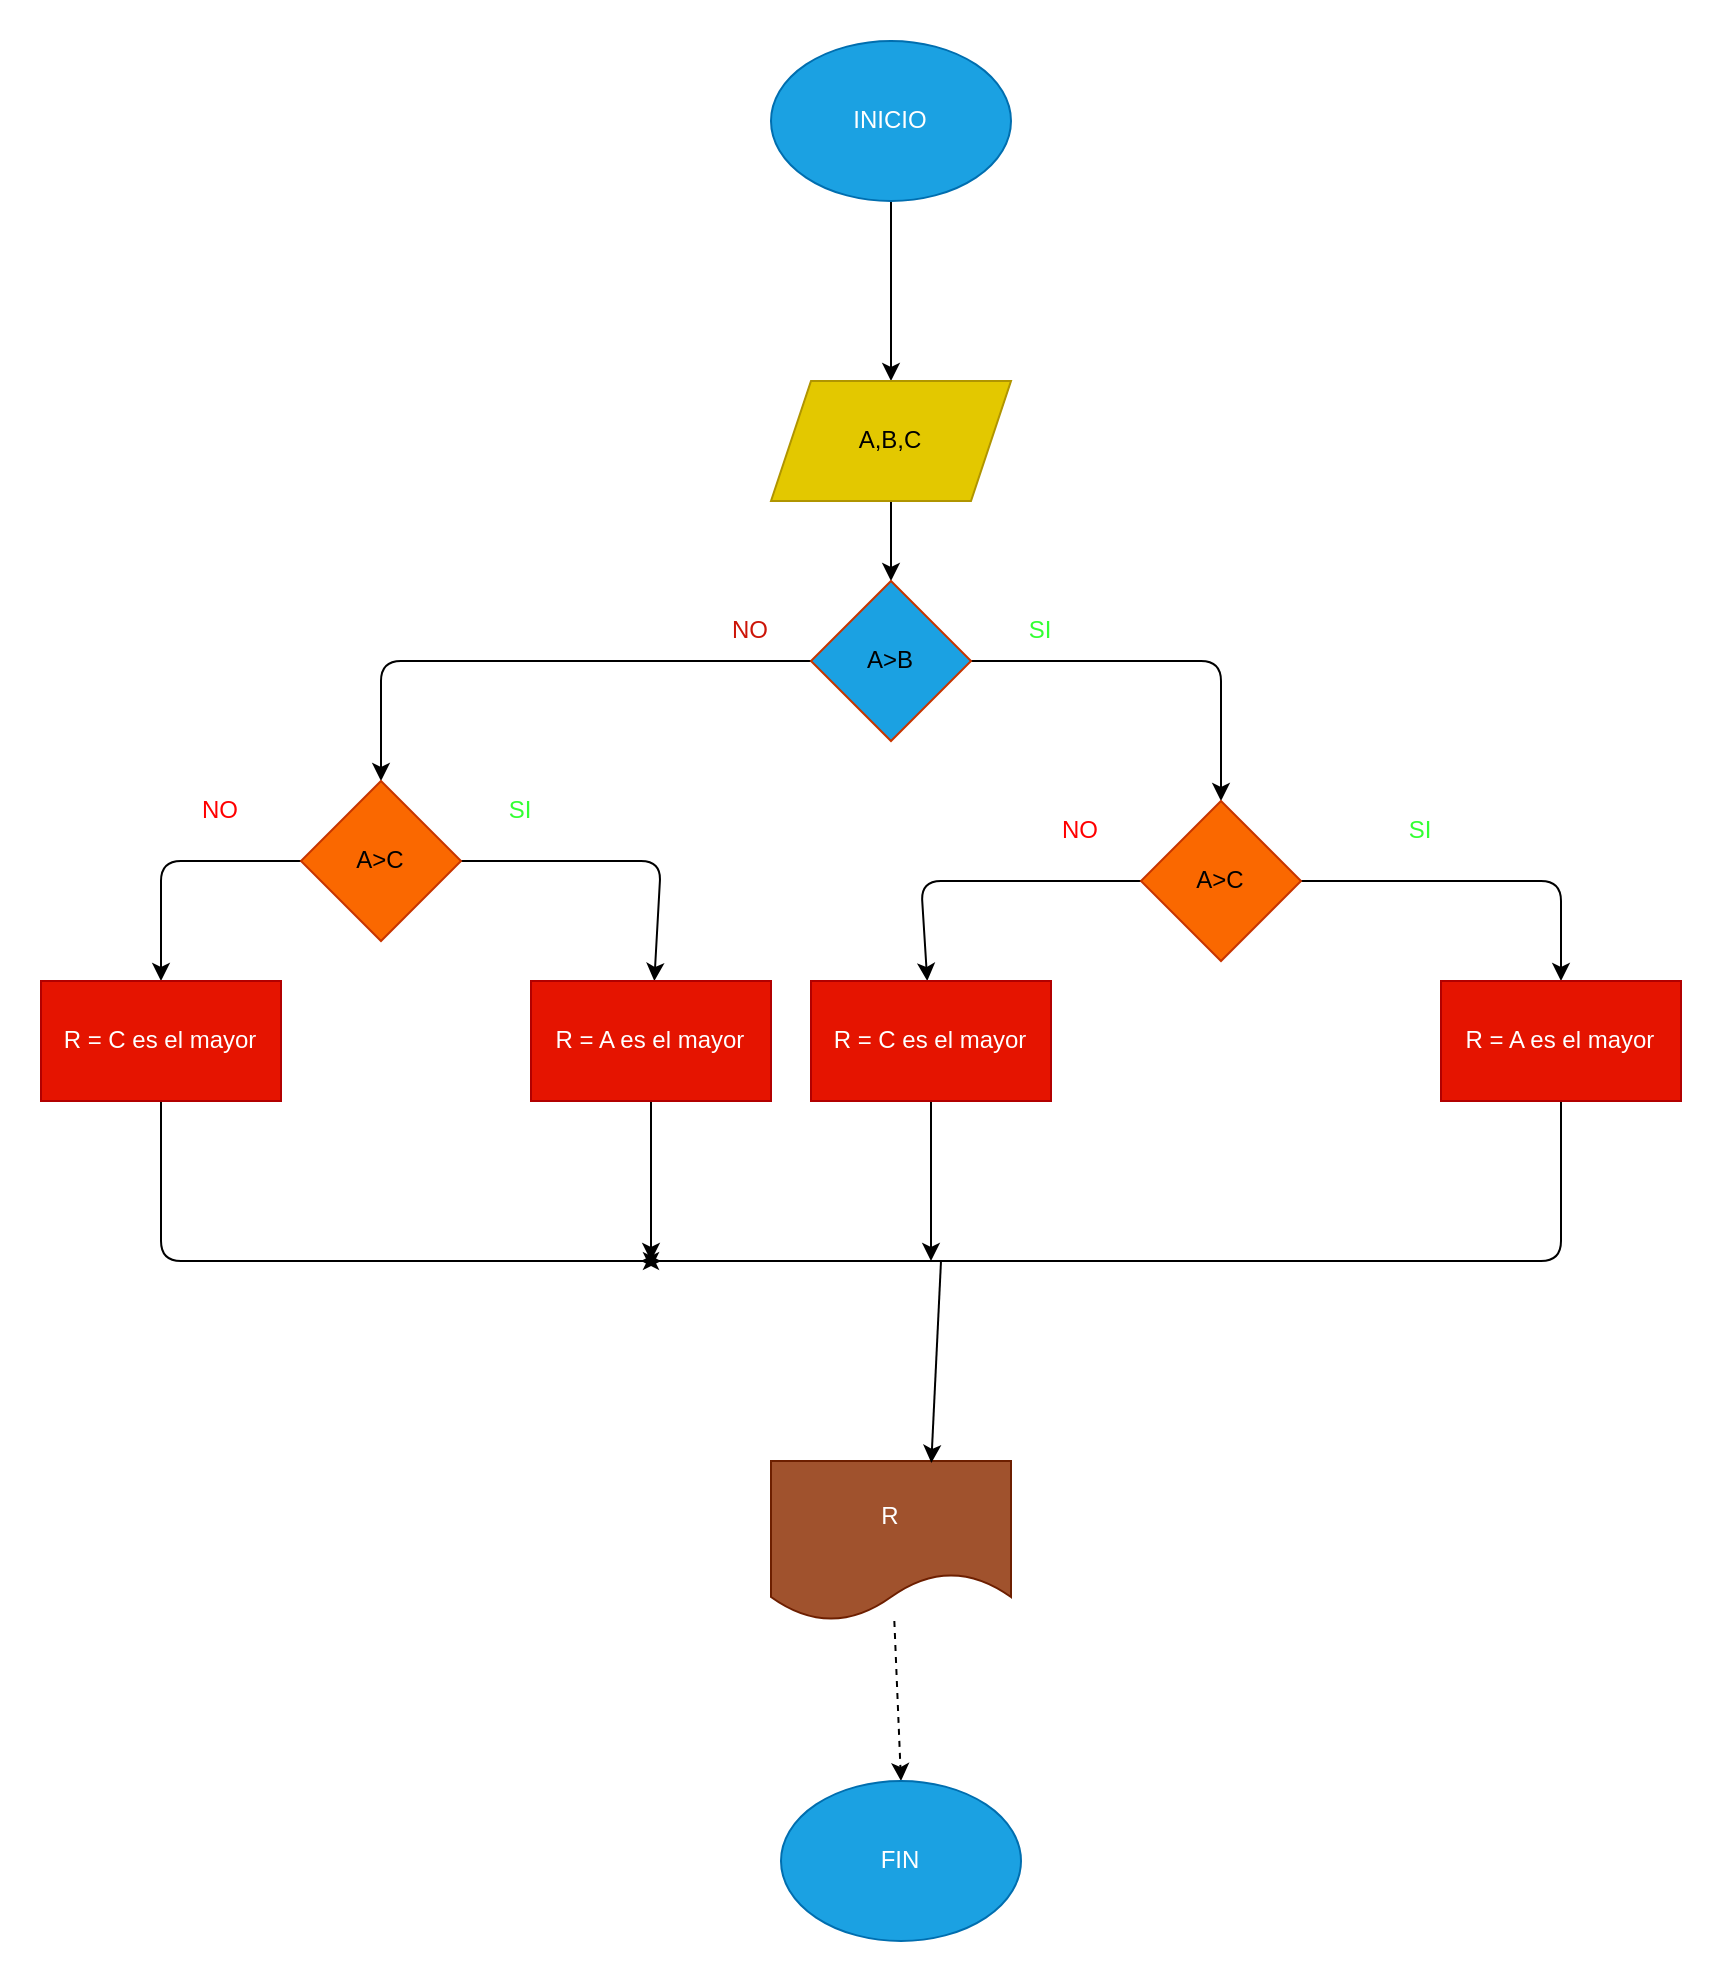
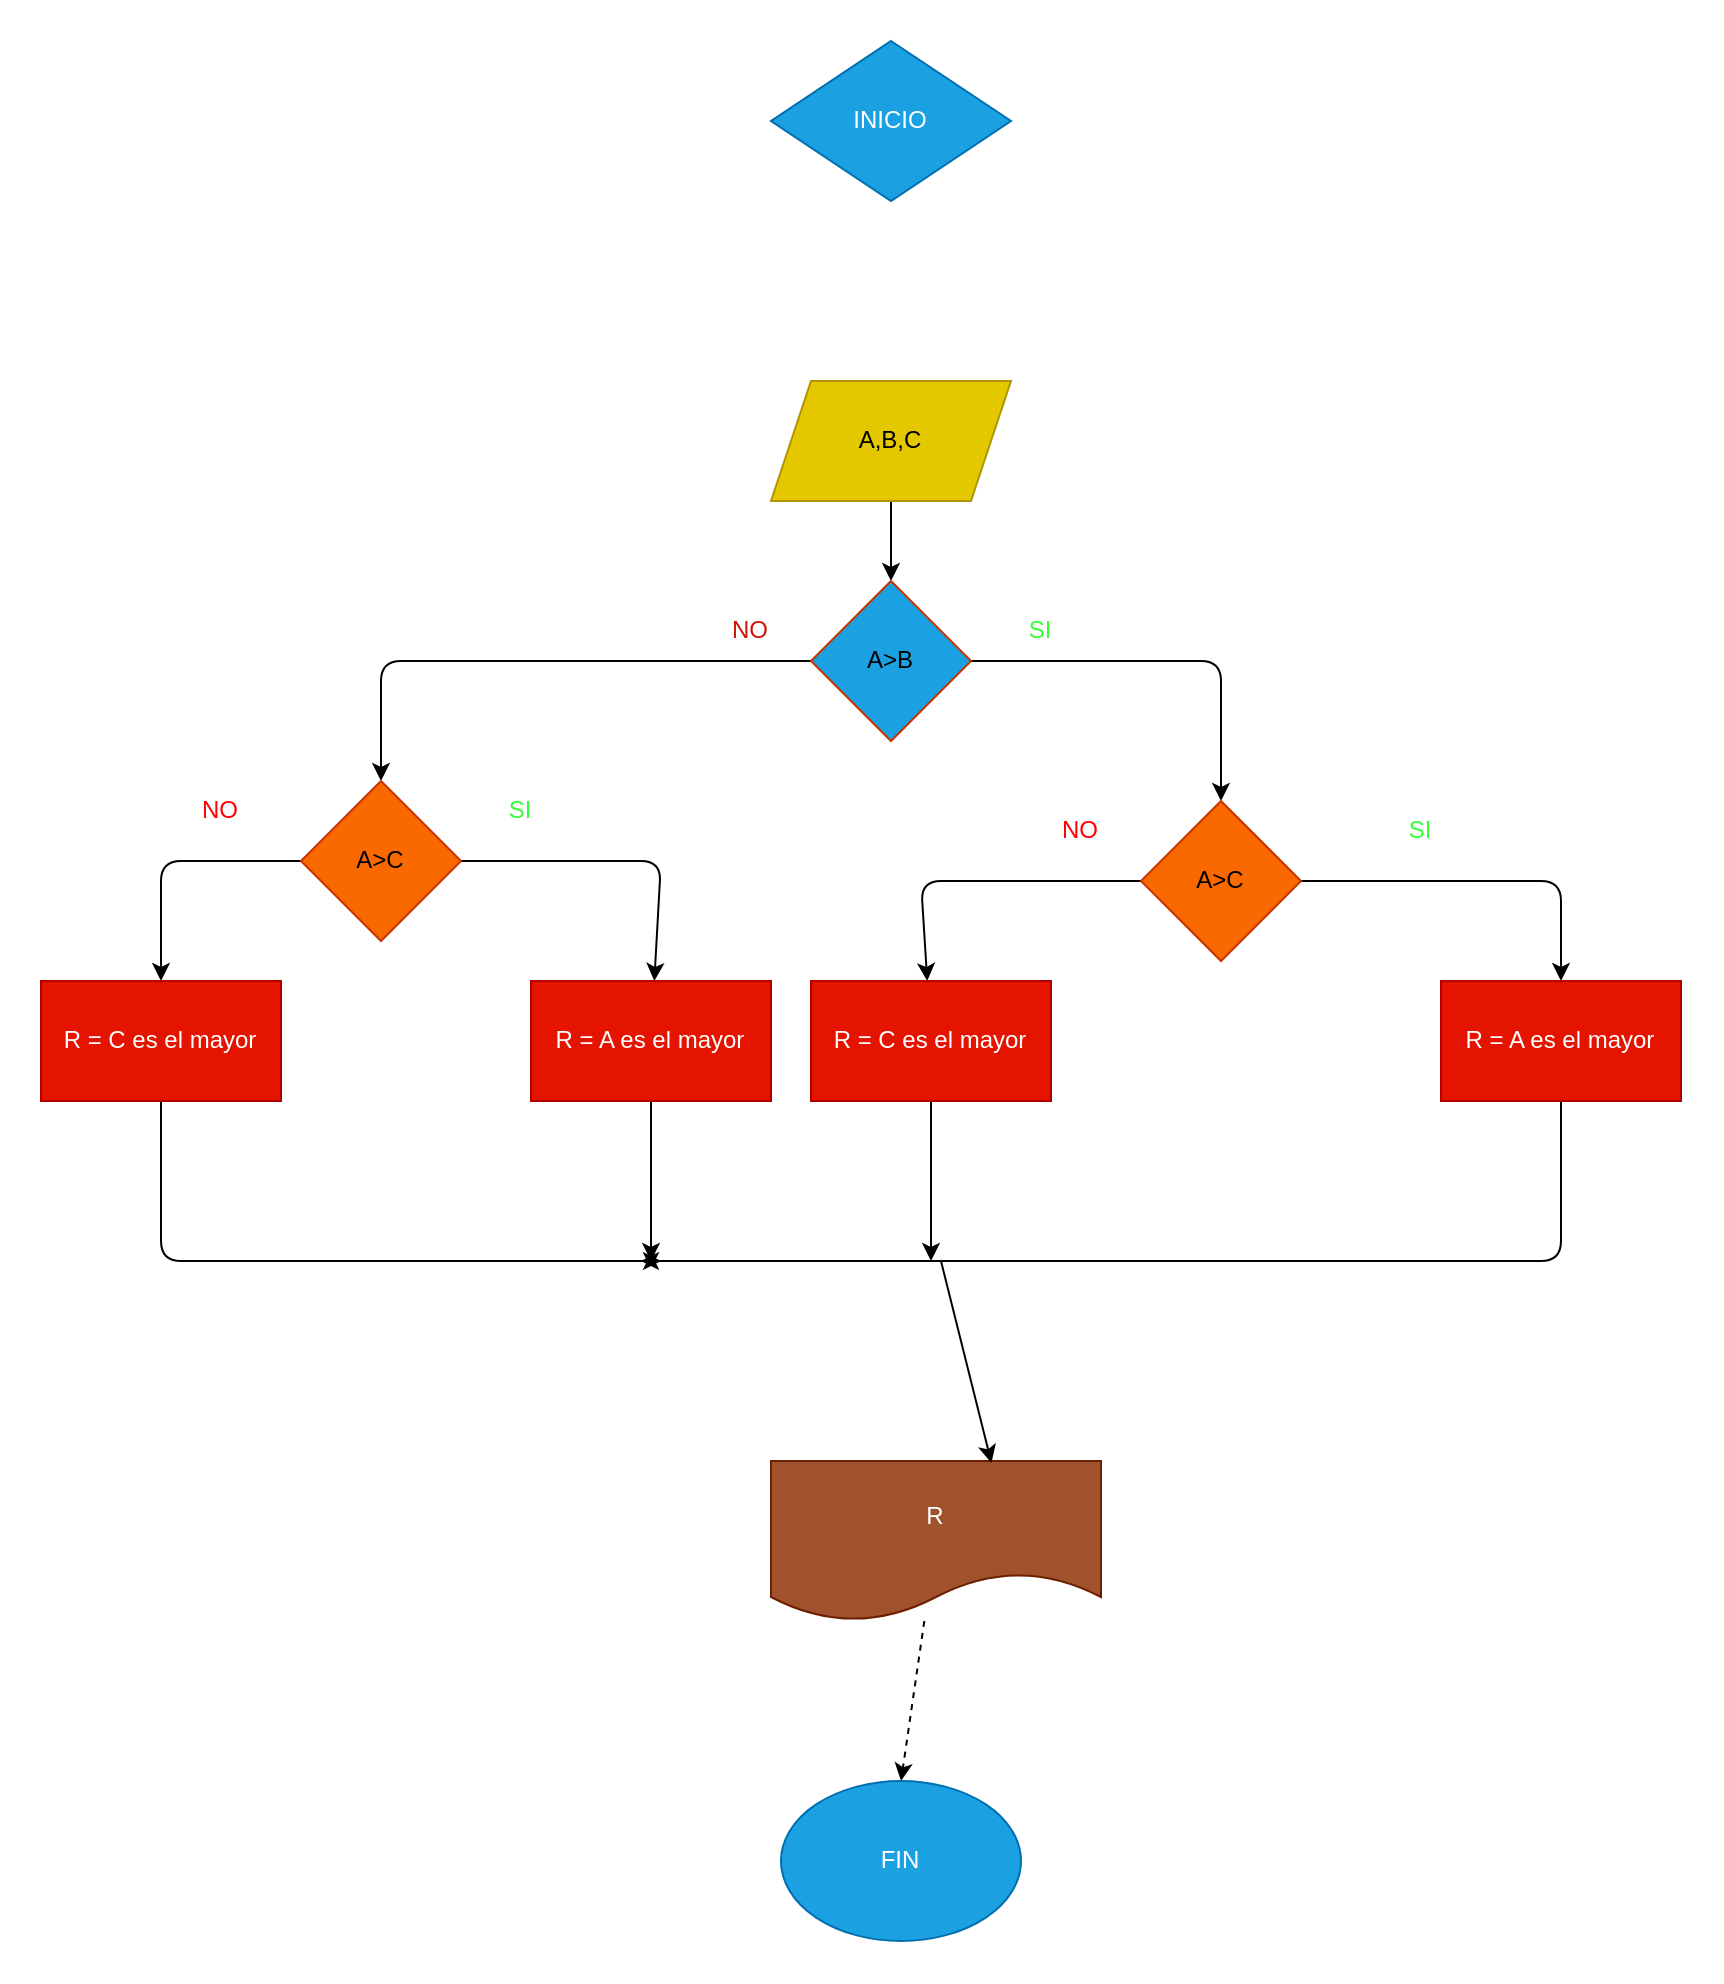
node "INICIO": shape ellipse -> diamond
edge "INICIO" -> "A,B,C": removed
node "R": size 240x160 -> 330x160
